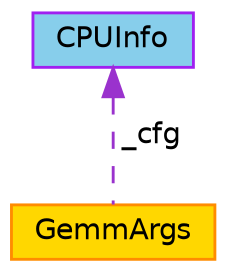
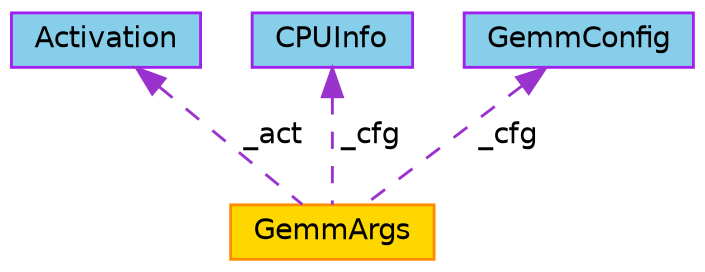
node "Activation": added
node "GemmConfig": added
